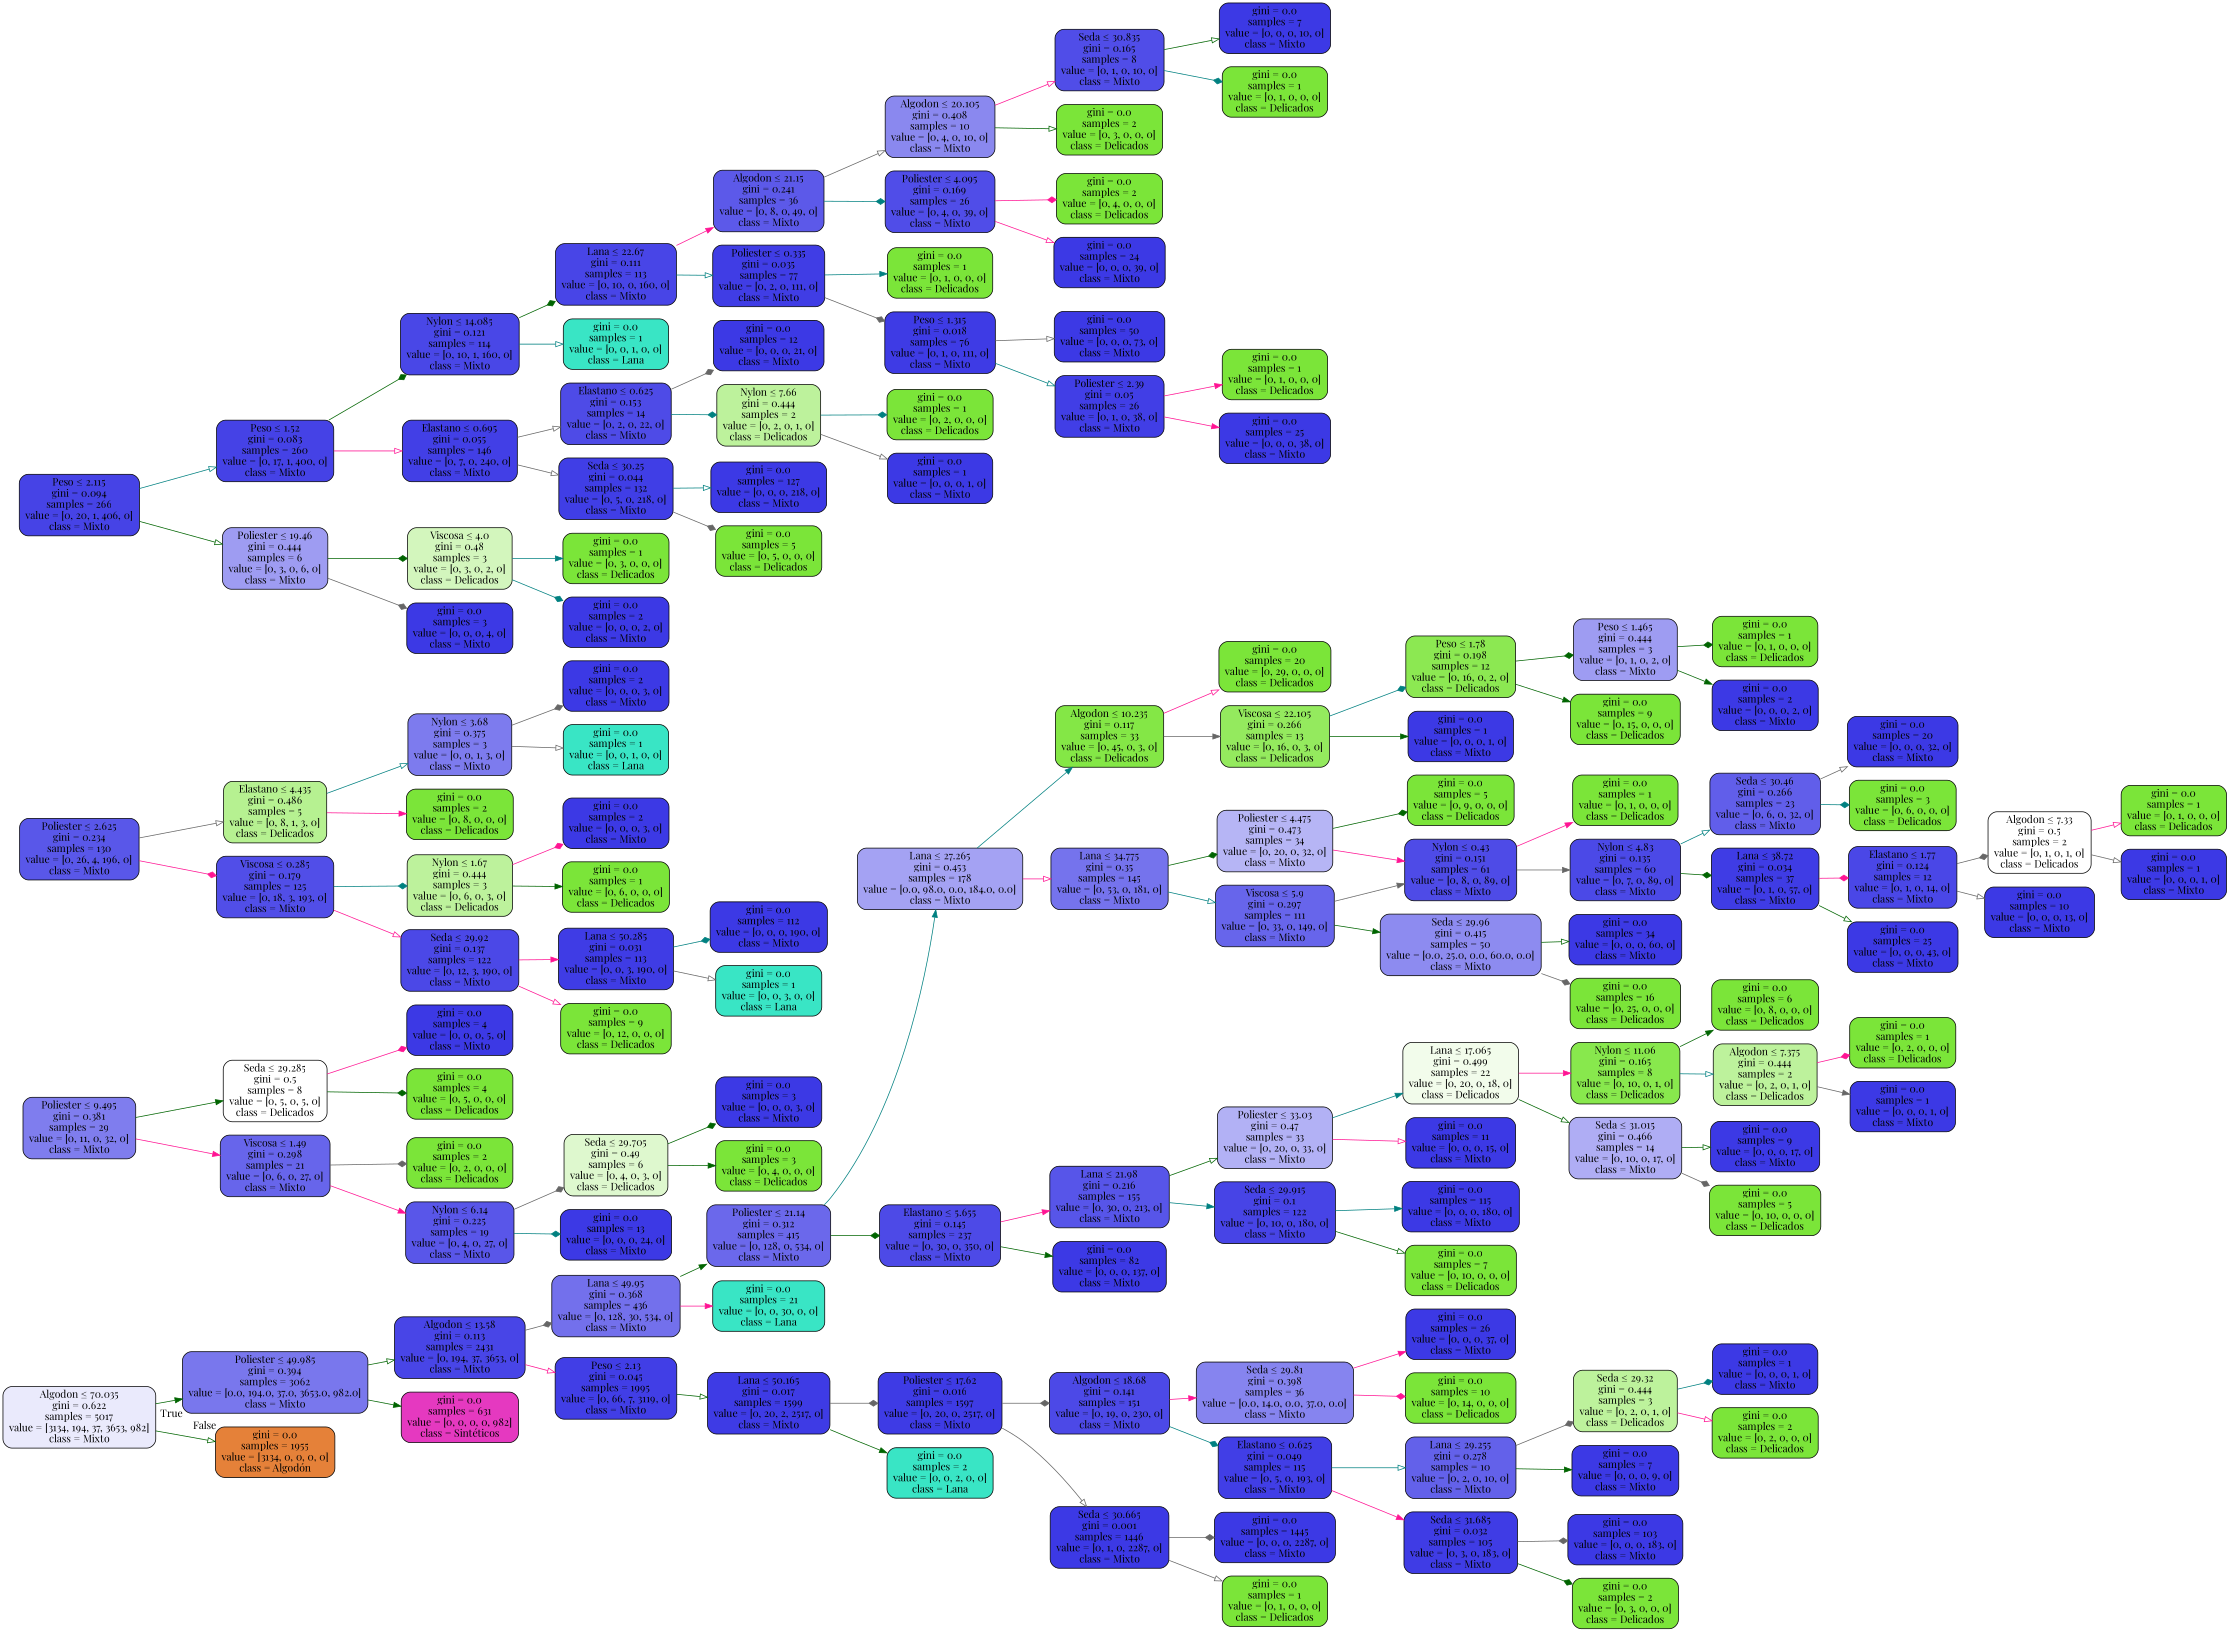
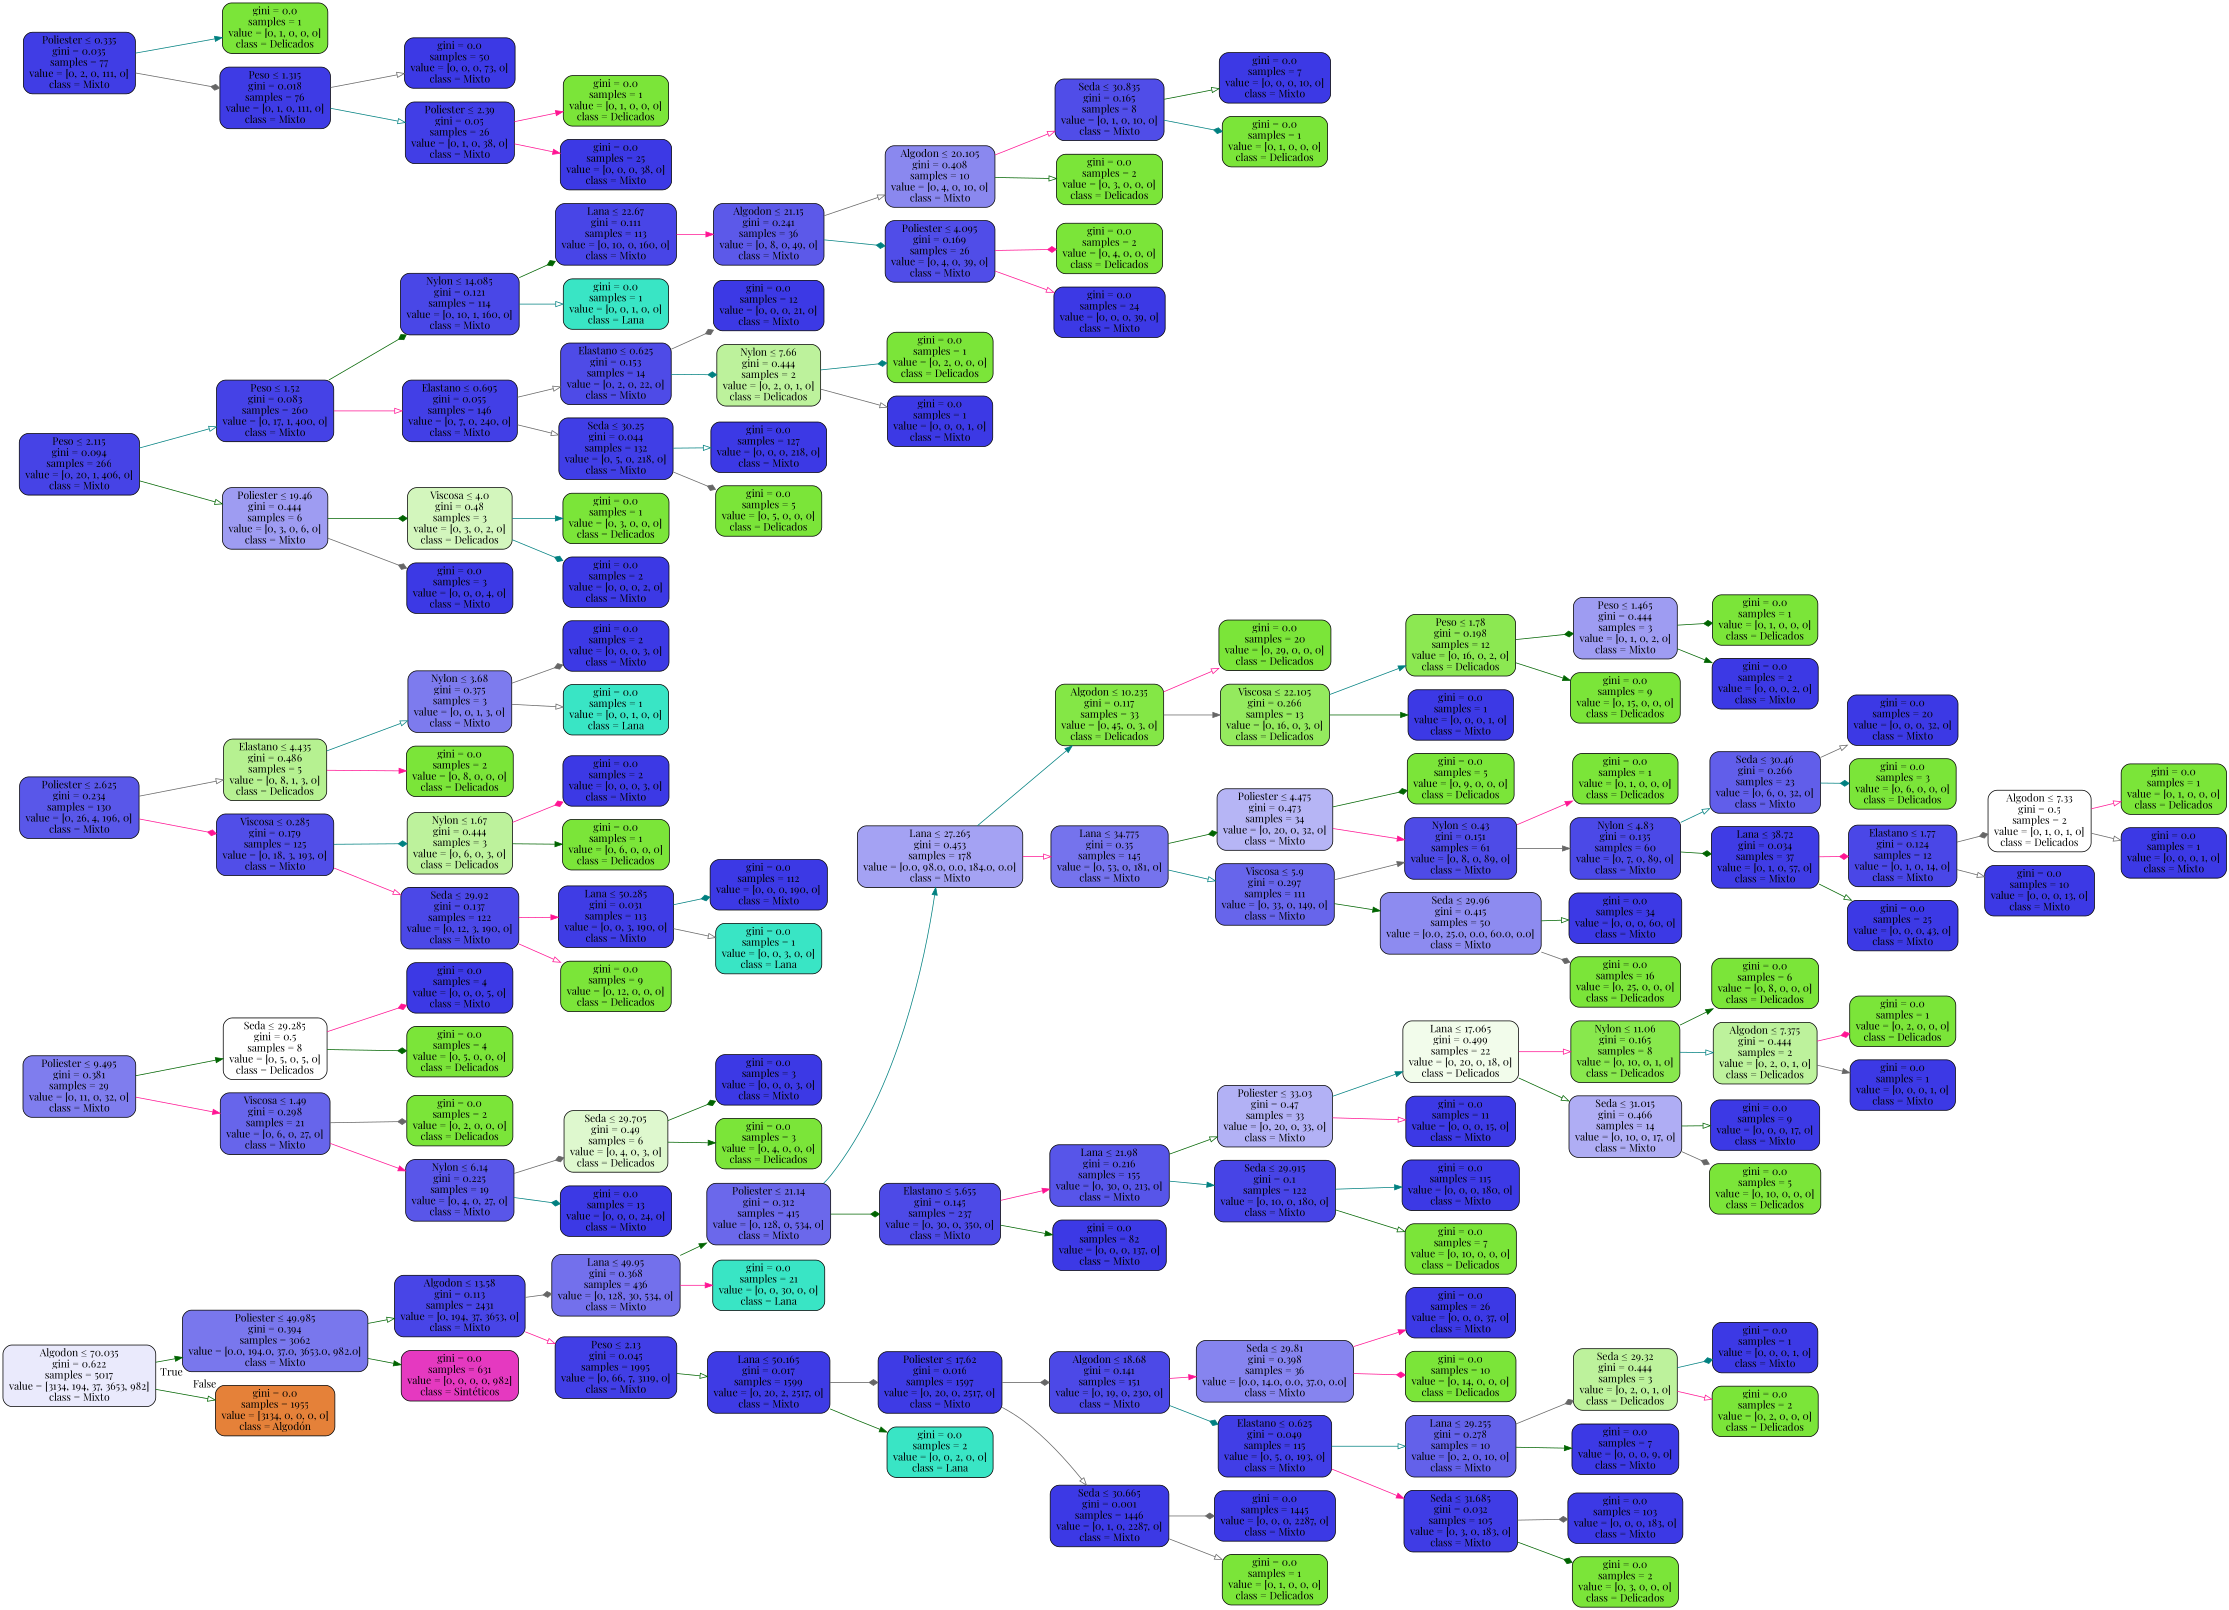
edge "Lana ≤ 22.67" -> "Poliester ≤ 0.335": removed
edge "Viscosa ≤ 22.105" -> "Peso ≤ 1.78": arrowhead diamond -> normal
edge "Lana ≤ 17.065" -> "Nylon ≤ 11.06": arrowhead normal -> onormal
